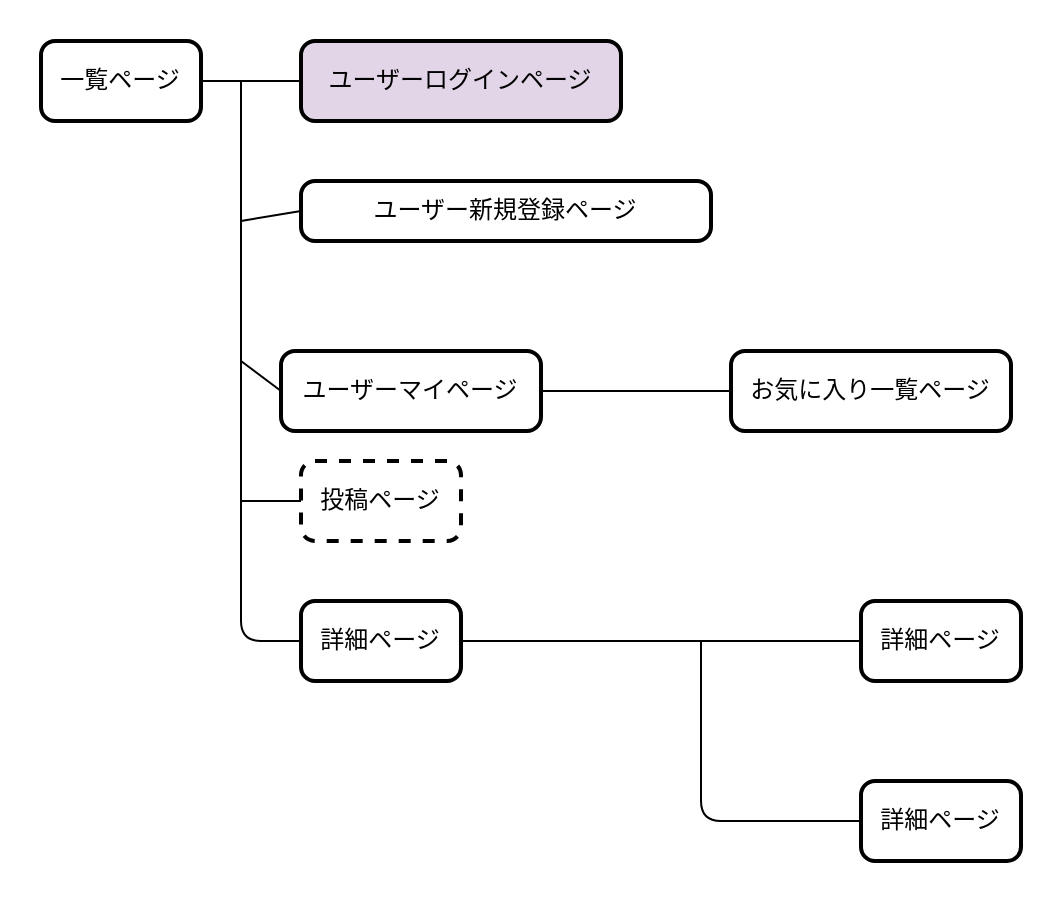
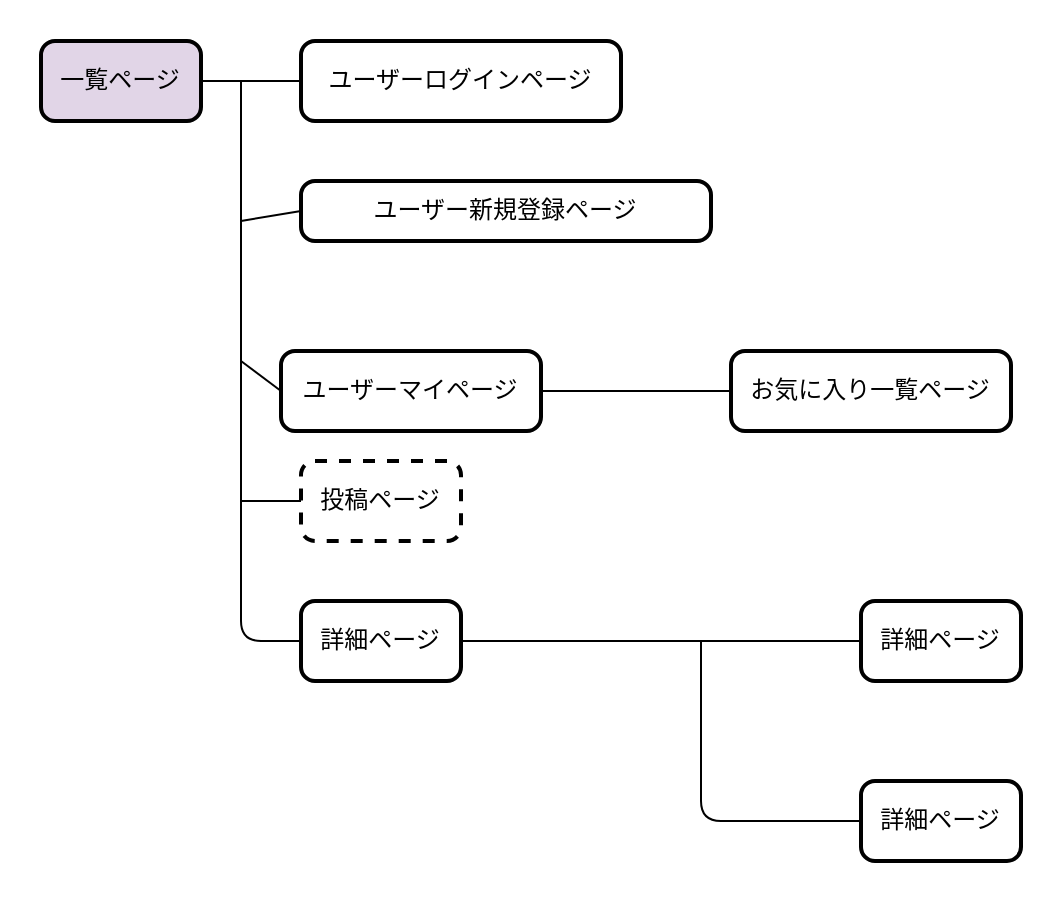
node "一覧ページ": fillcolor #ffffff -> #e1d5e7
node "ユーザーログインページ": fillcolor #e1d5e7 -> #ffffff
